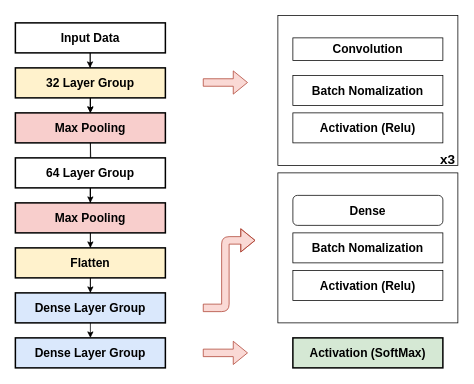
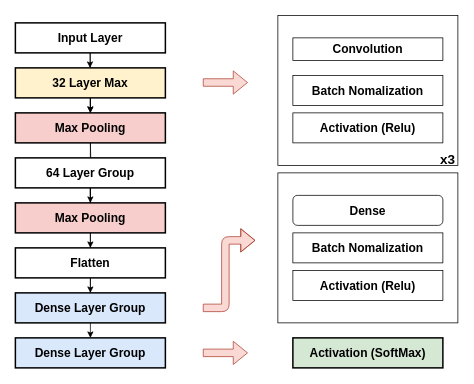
node "Input Data": label "Input Data" -> "Input Layer"
node "32 Layer Group": label "32 Layer Group" -> "32 Layer Max"
node "Flatten": fillcolor #fff2cc -> #ffffff
